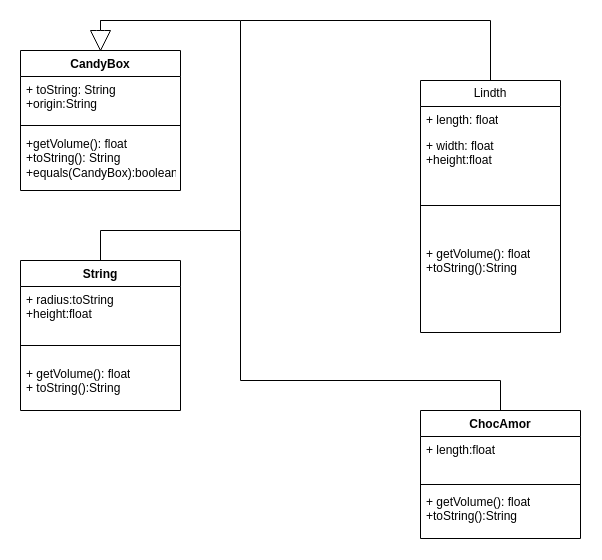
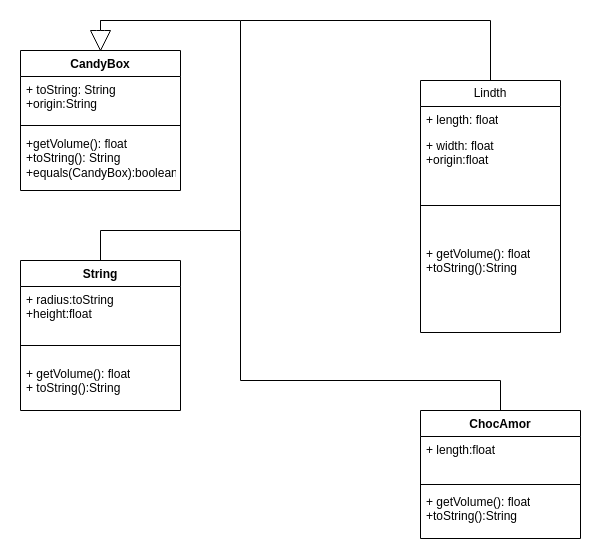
node "+ width: float +height:float": label "+ width: float +height:float" -> "+ width: float +origin:float"
